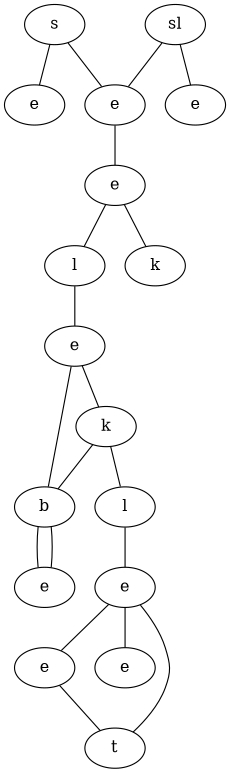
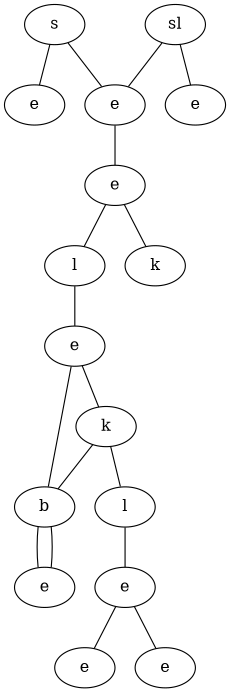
node "t": removed
